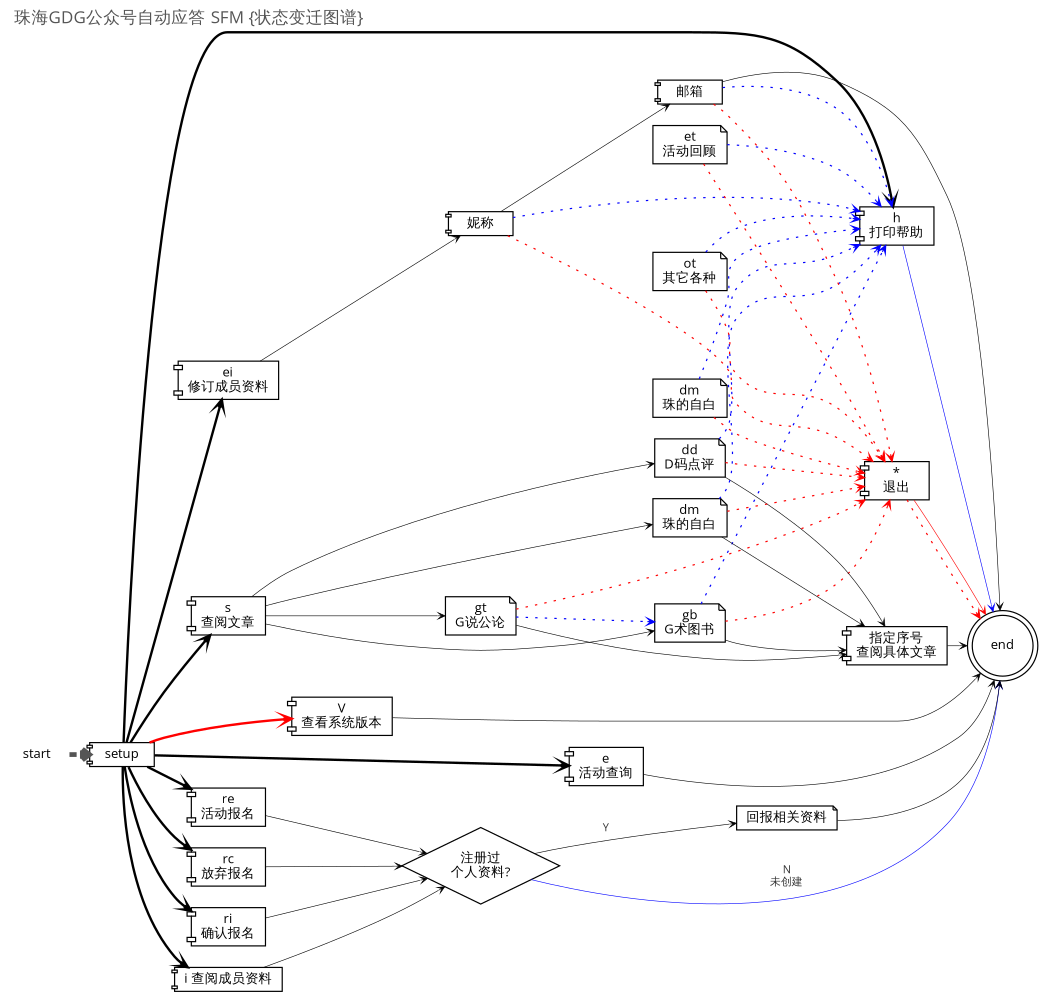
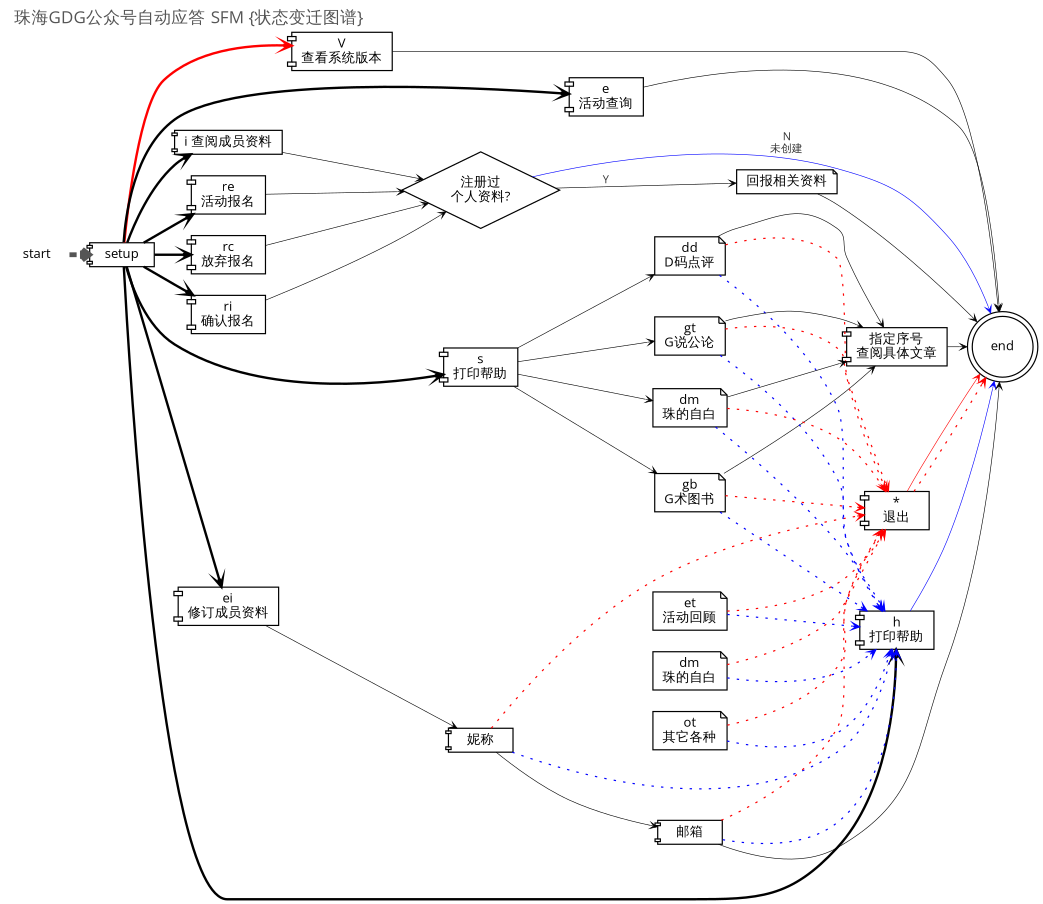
node "s 查阅文章": label "s 查阅文章" -> "s 打印帮助"
edge "gt G说公论" -> "gb G术图书": now "gt G说公论" -> "h 打印帮助"
